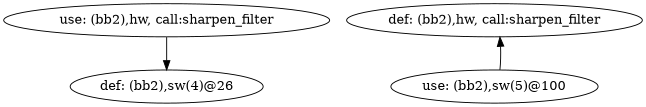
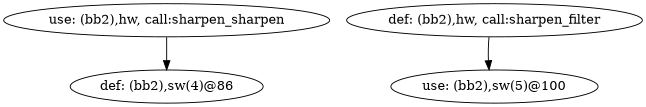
node "use: (bb2),hw, call:sharpen_filter": label "use: (bb2),hw, call:sharpen_filter" -> "use: (bb2),hw, call:sharpen_sharpen"
edge "use: (bb2),sw(5)@100" -> "def: (bb2),hw, call:sharpen_filter": reversed
node "def: (bb2),sw(4)@26": label "def: (bb2),sw(4)@26" -> "def: (bb2),sw(4)@86"
